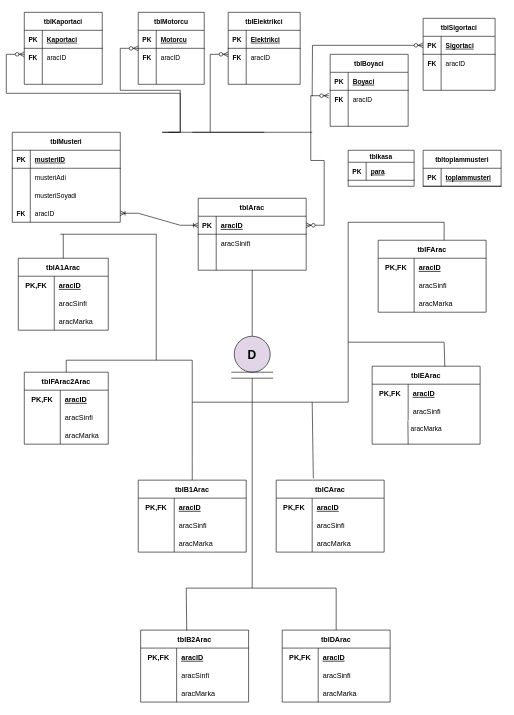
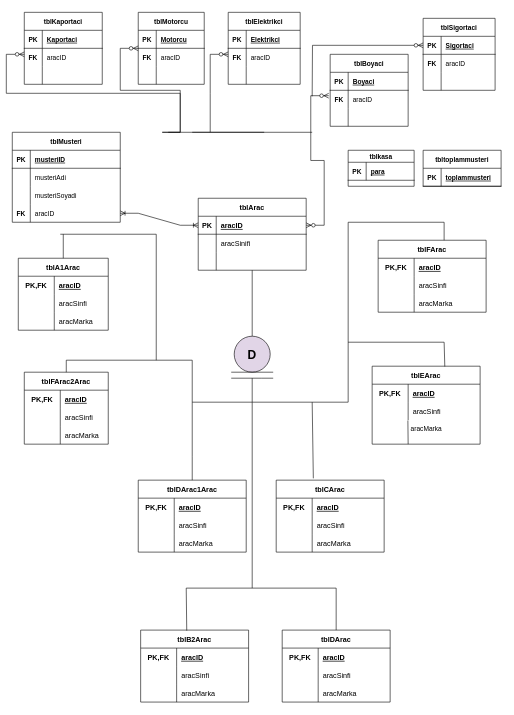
node "tblB1Arac": label "tblB1Arac" -> "tblDArac1Arac"
